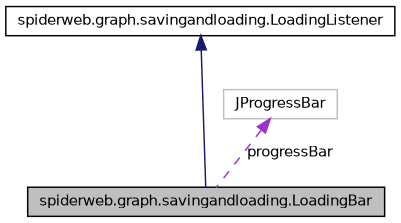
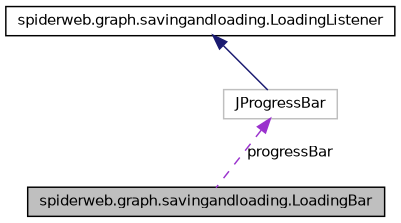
edge "spiderweb.graph.savingandloading.LoadingBar" -> "spiderweb.graph.savingandloading.LoadingListener": now "JProgressBar" -> "spiderweb.graph.savingandloading.LoadingListener"
